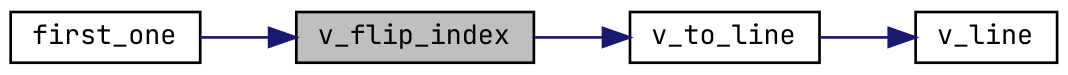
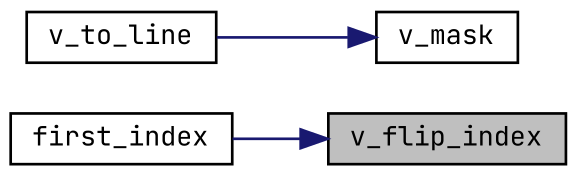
node "first_one": label "first_one" -> "first_index"
edge "v_flip_index" -> "v_to_line": removed
node "v_line": label "v_line" -> "v_mask"
